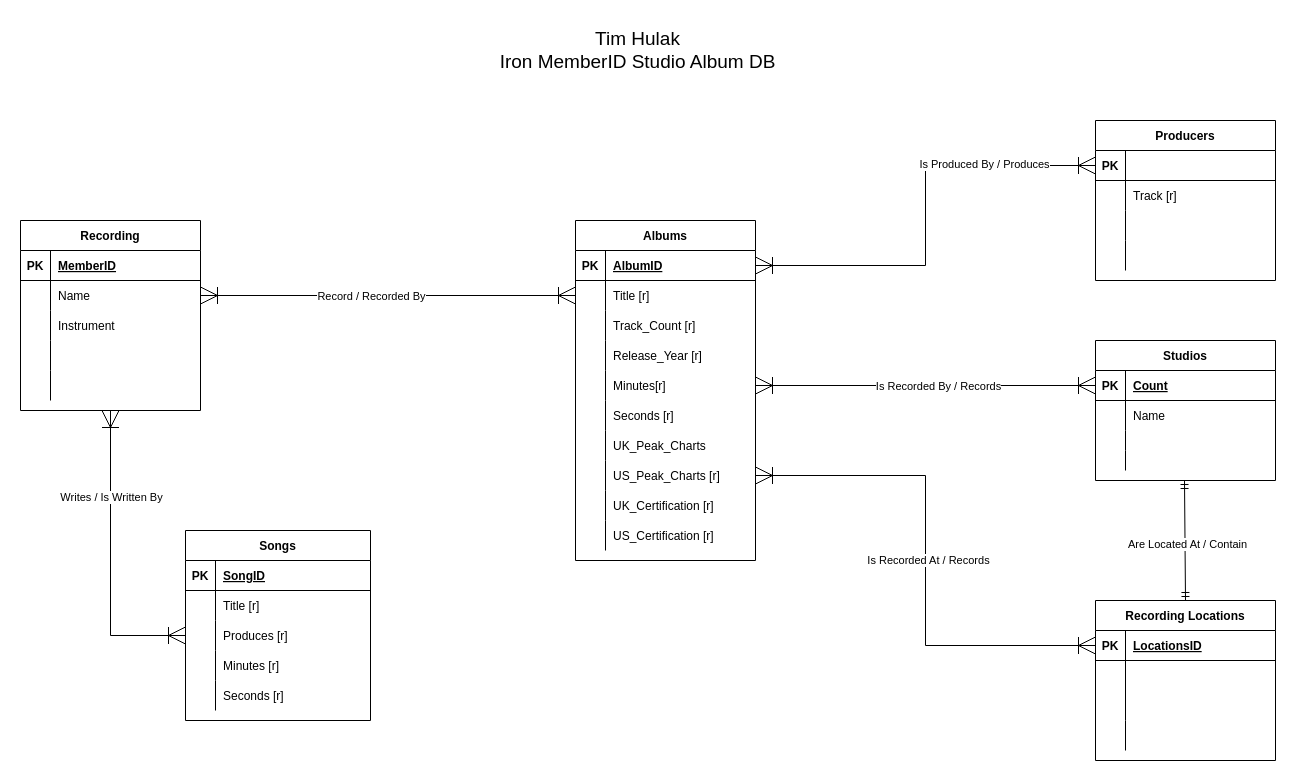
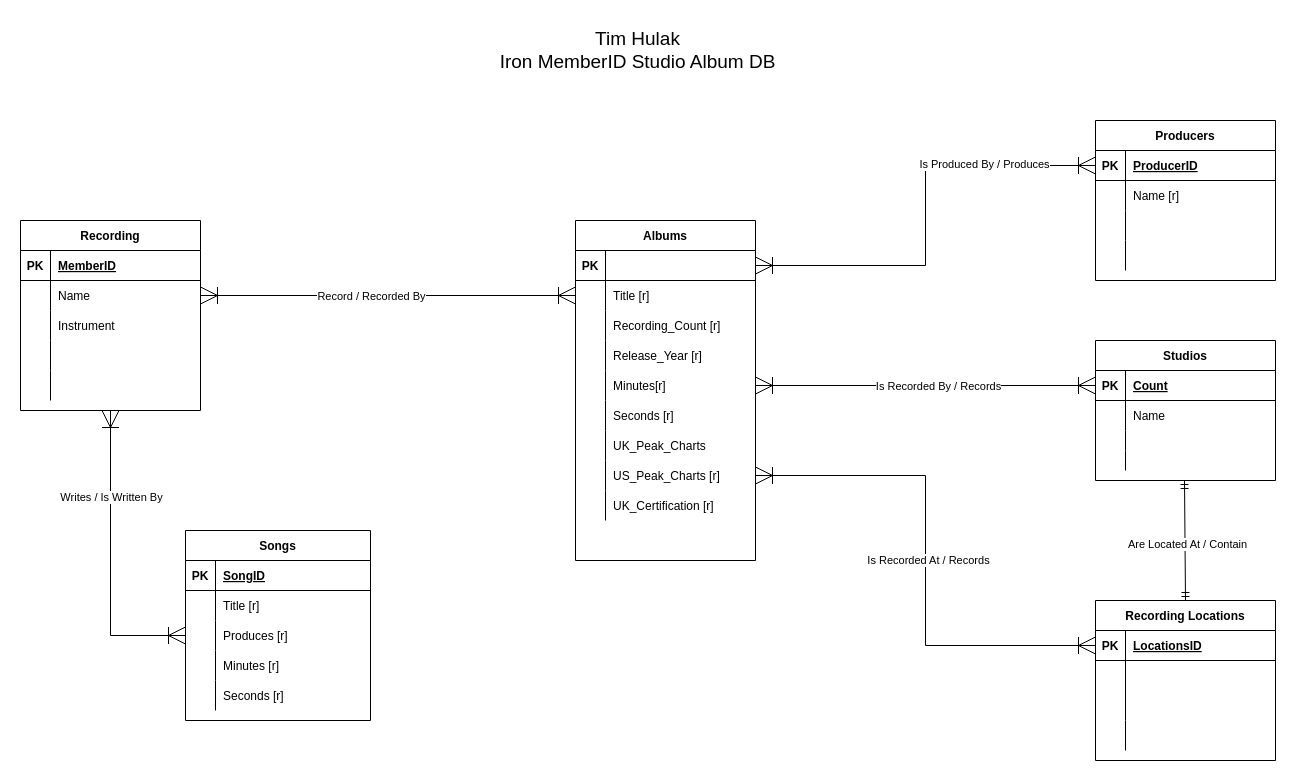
node "ProducerID": added
node "Track [r]": label "Track [r]" -> "Name [r]"
node "AlbumID": removed
node "Track_Count [r]": label "Track_Count [r]" -> "Recording_Count [r]"
node "US_Certification [r]": removed
